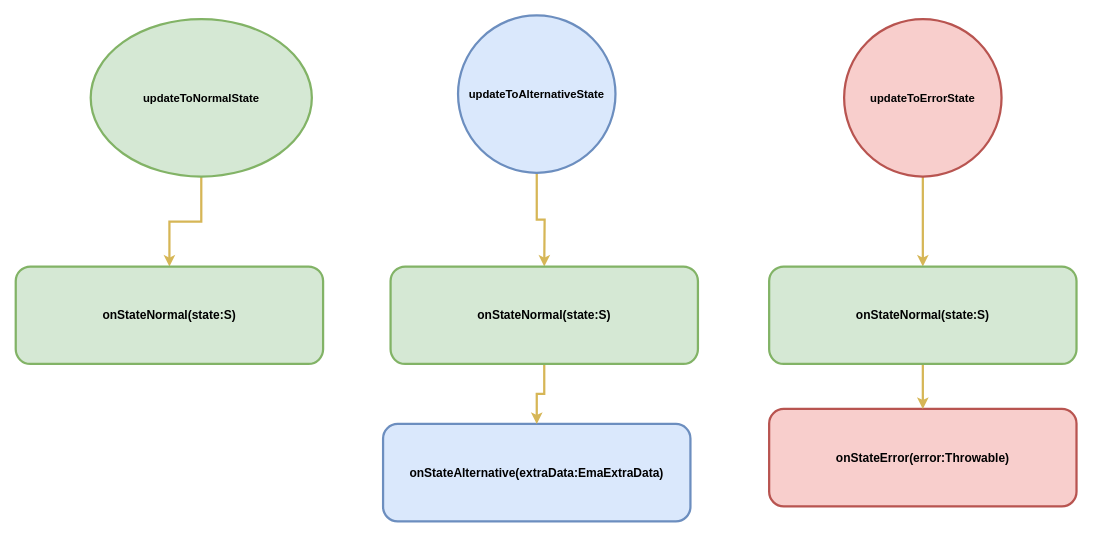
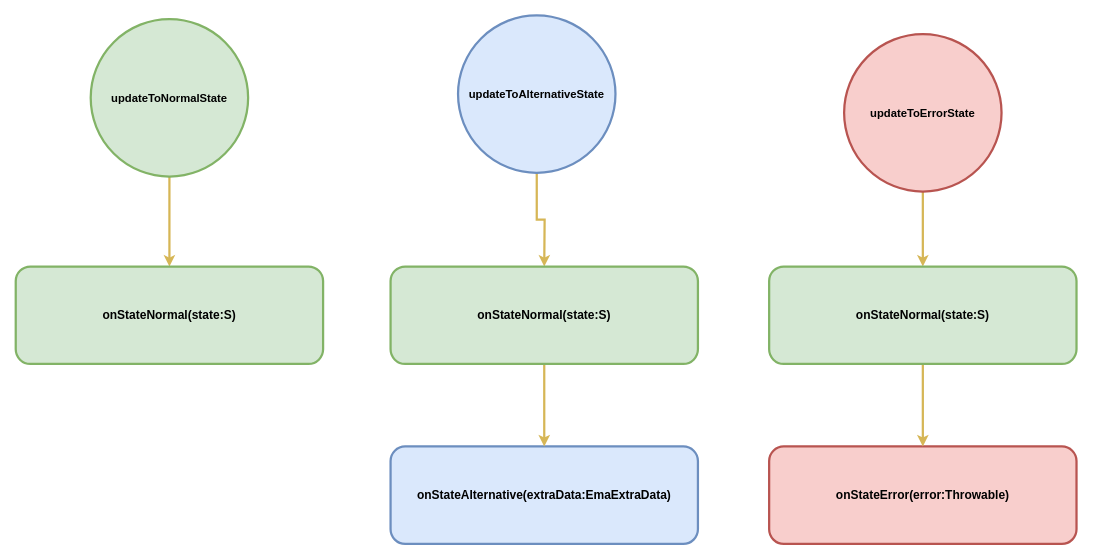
node "updateToNormalState": size 221x158 -> 158x158
node "updateToErrorState": moved (923, 98) -> (923, 113)
node "onStateError(error:Throwable)": moved (923, 458) -> (923, 495)
node "onStateAlternative(extraData:EmaExtraData)": moved (537, 473) -> (544, 495)
